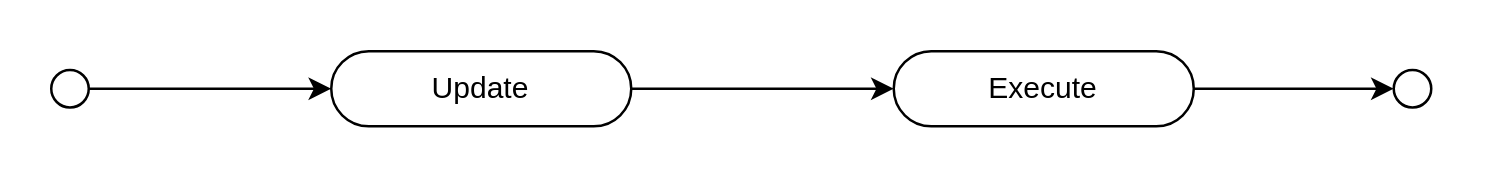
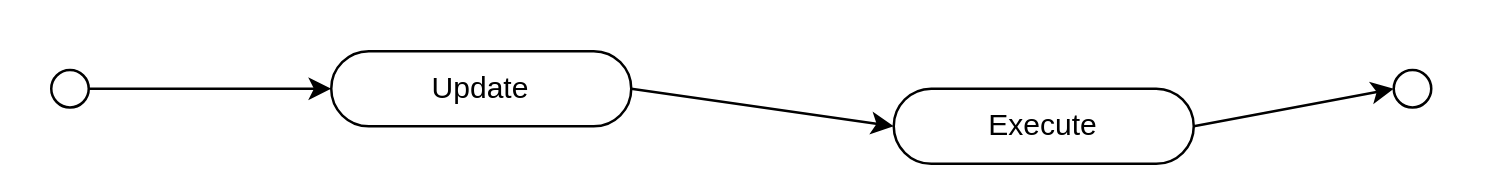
node "Execute": moved (1044, 89) -> (1044, 126)
